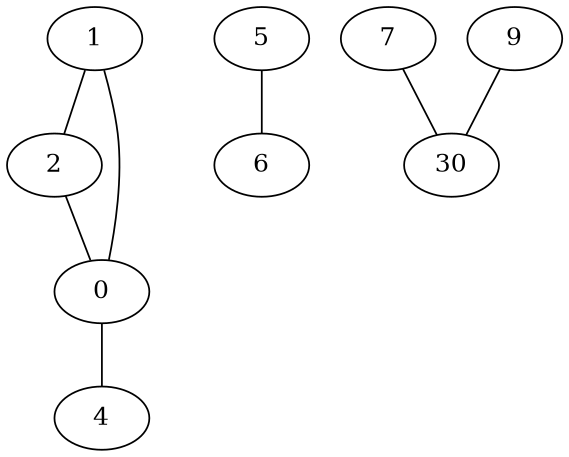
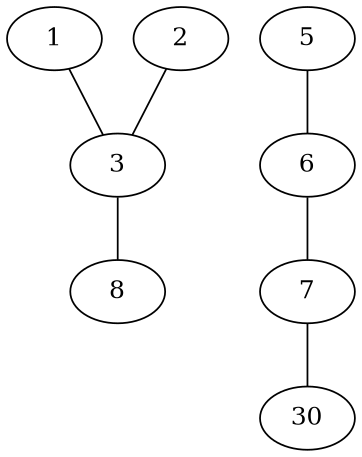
node "9": removed
edge "1" -- "2": removed
edge "6" -- "7": added
node "0": label "0" -> "3"
node "4": label "4" -> "8"
